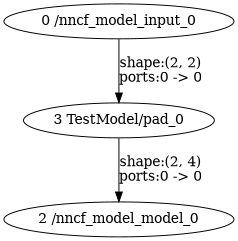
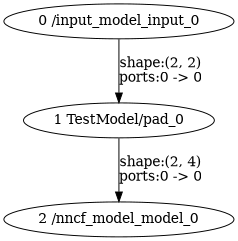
node "0 /nncf_model_input_0": label "0 /nncf_model_input_0" -> "0 /input_model_input_0"
node "3 TestModel/pad_0": label "3 TestModel/pad_0" -> "1 TestModel/pad_0"
